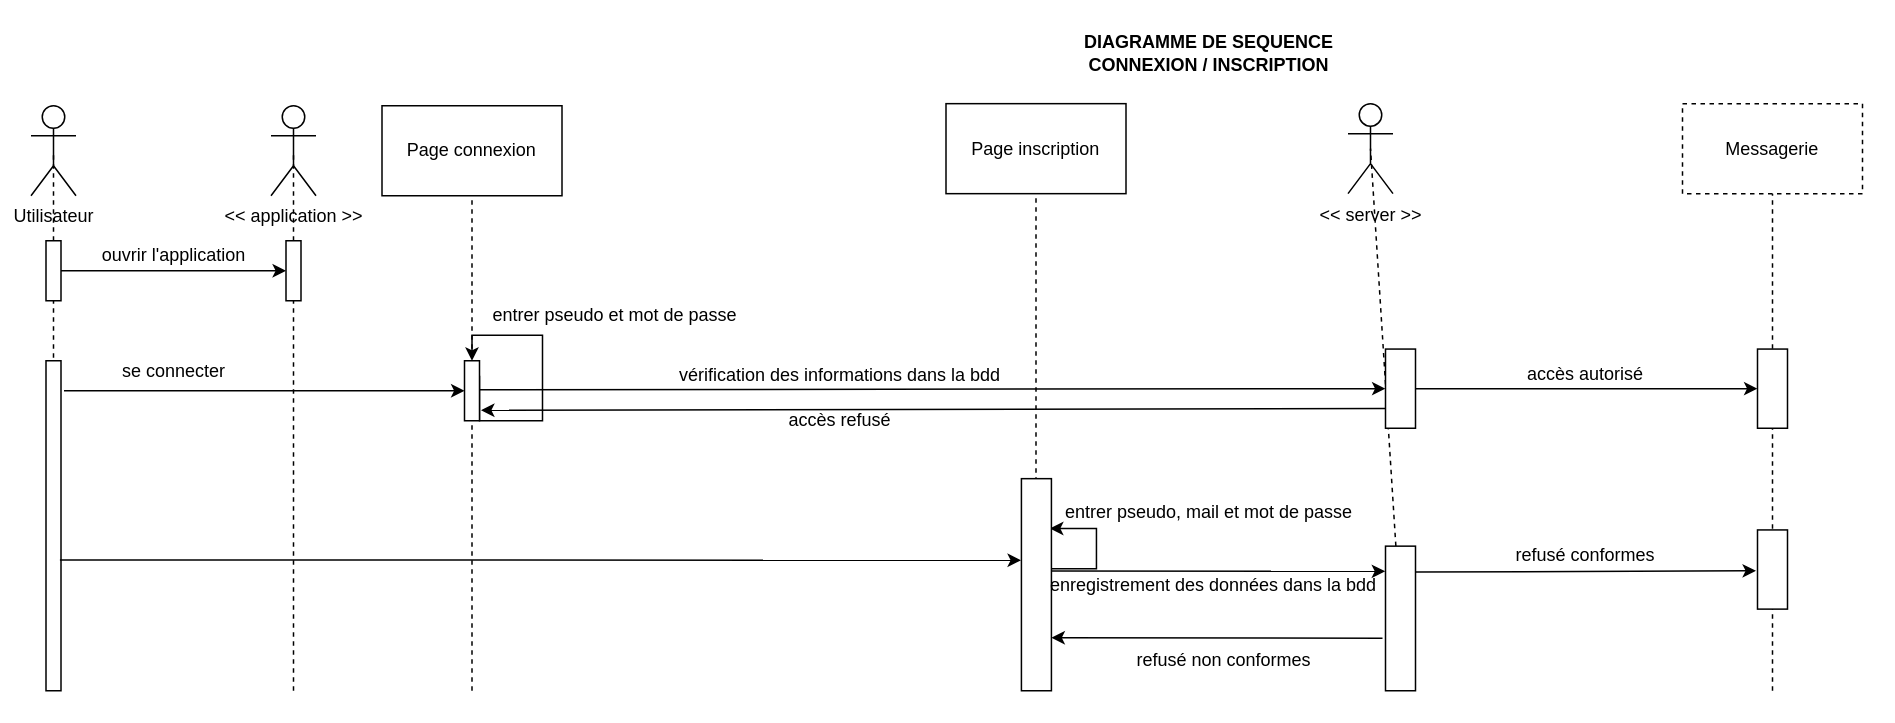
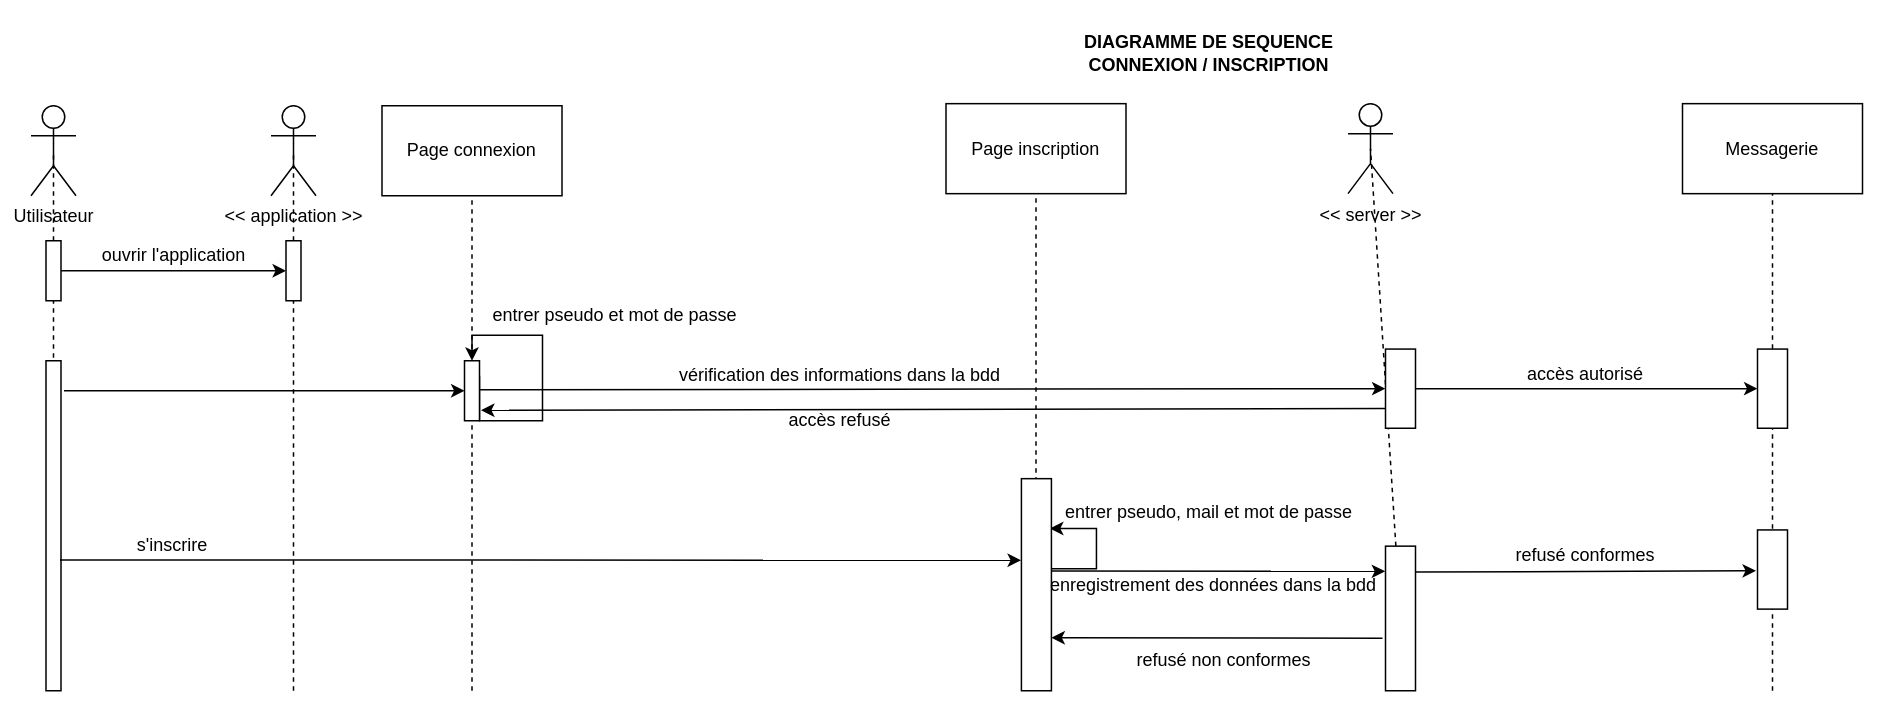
node "Messagerie": style dashed -> solid
node "se connecter": removed
node "s'inscrire": added
